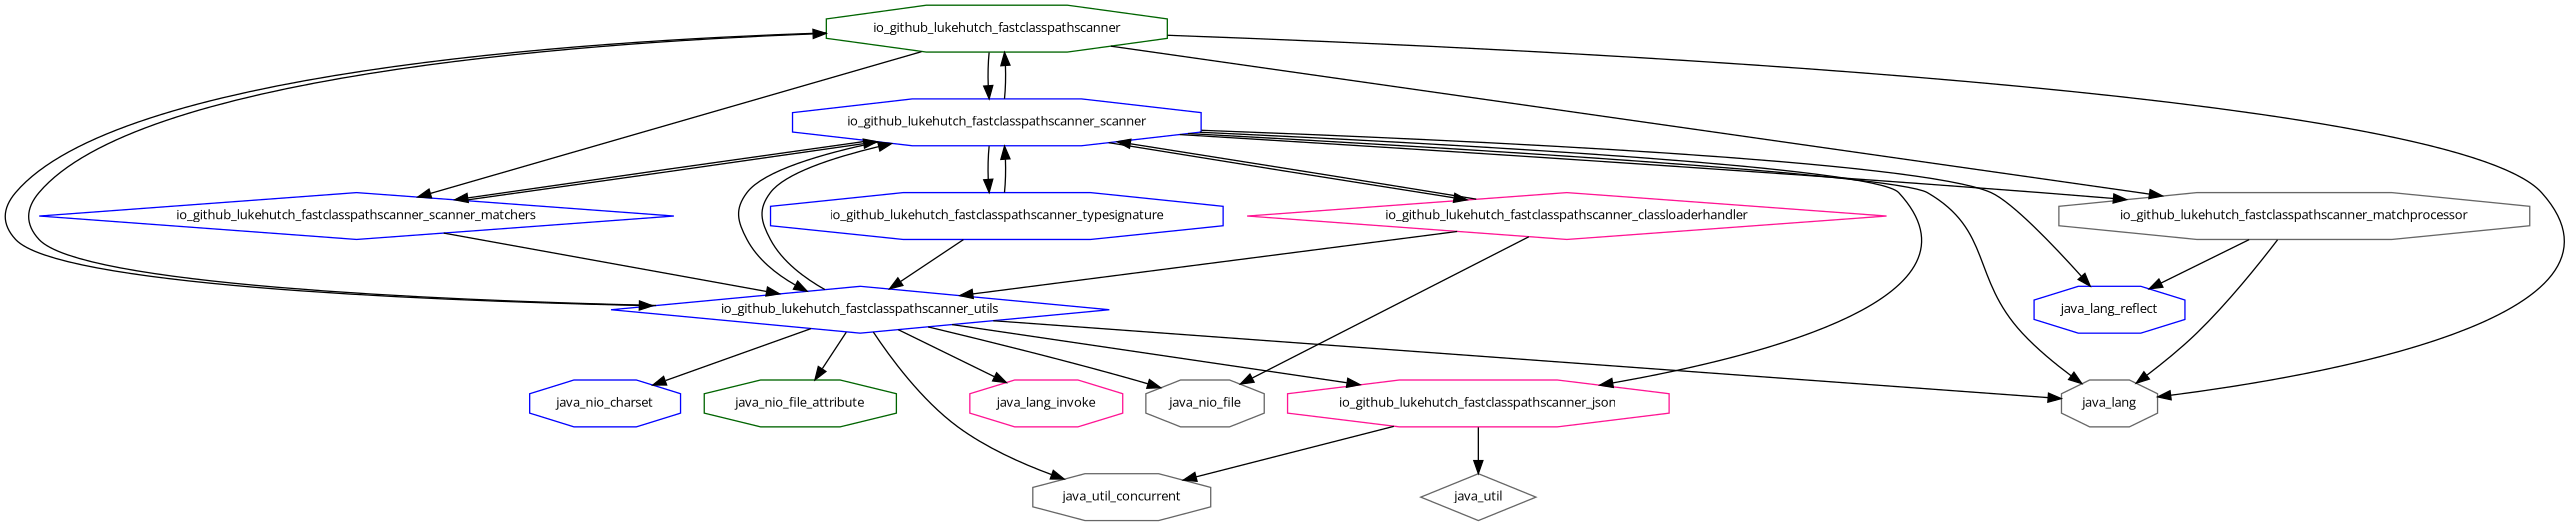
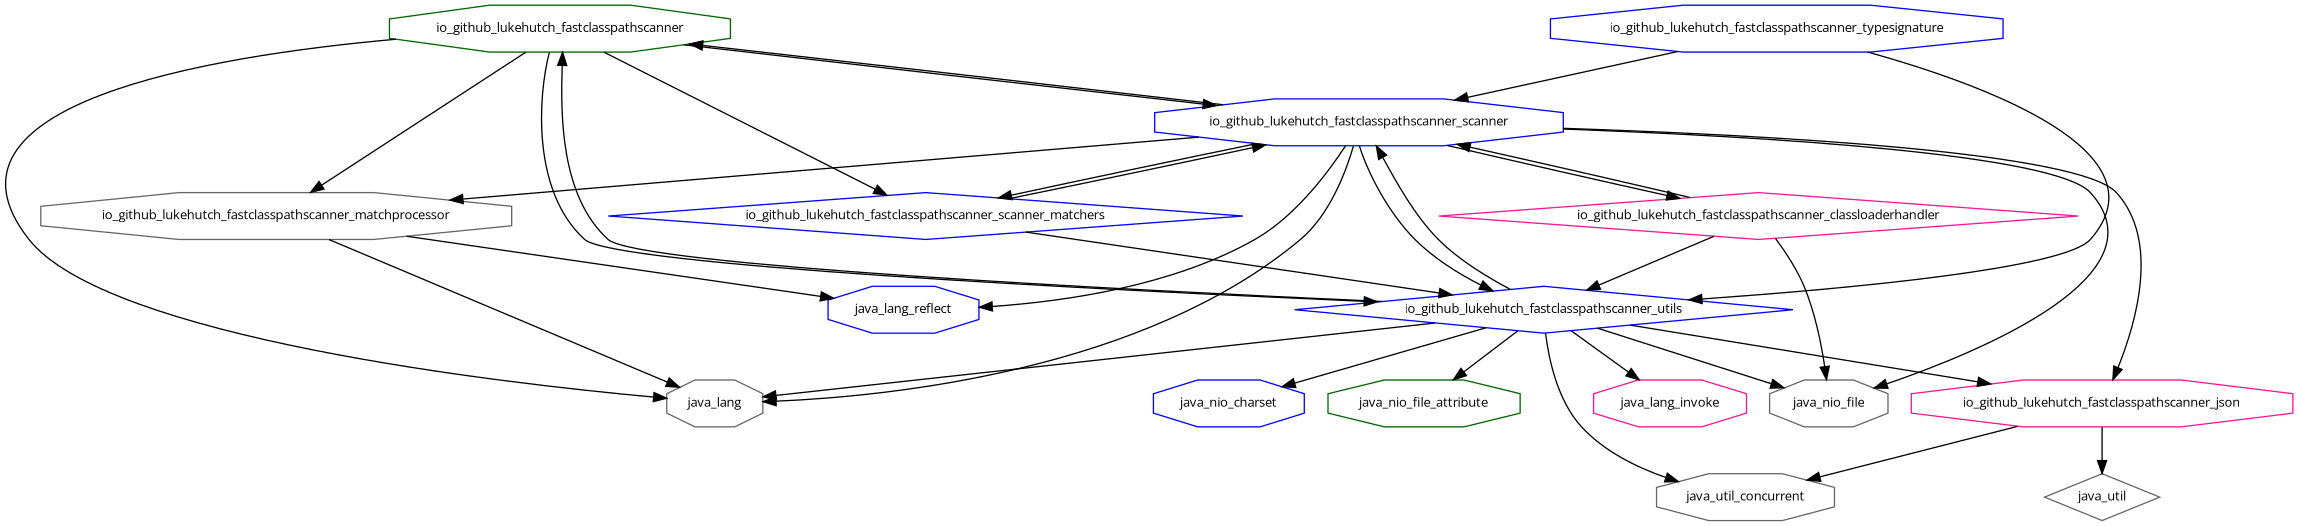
edge "io_github_lukehutch_fastclasspathscanner_scanner" -> "io_github_lukehutch_fastclasspathscanner_typesignature": now "io_github_lukehutch_fastclasspathscanner_scanner" -> "java_nio_file"
